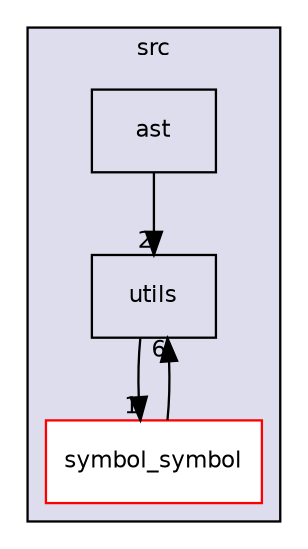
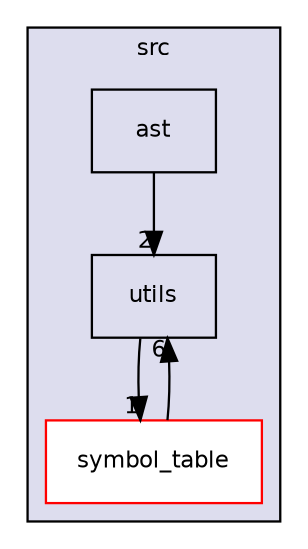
node "symbol_symbol": label "symbol_symbol" -> "symbol_table"
